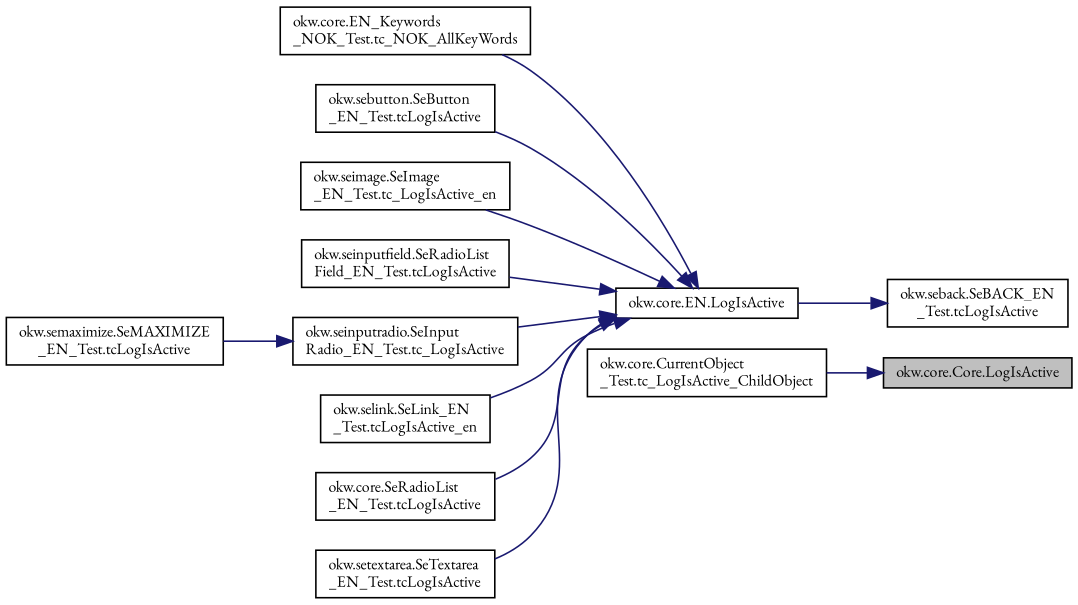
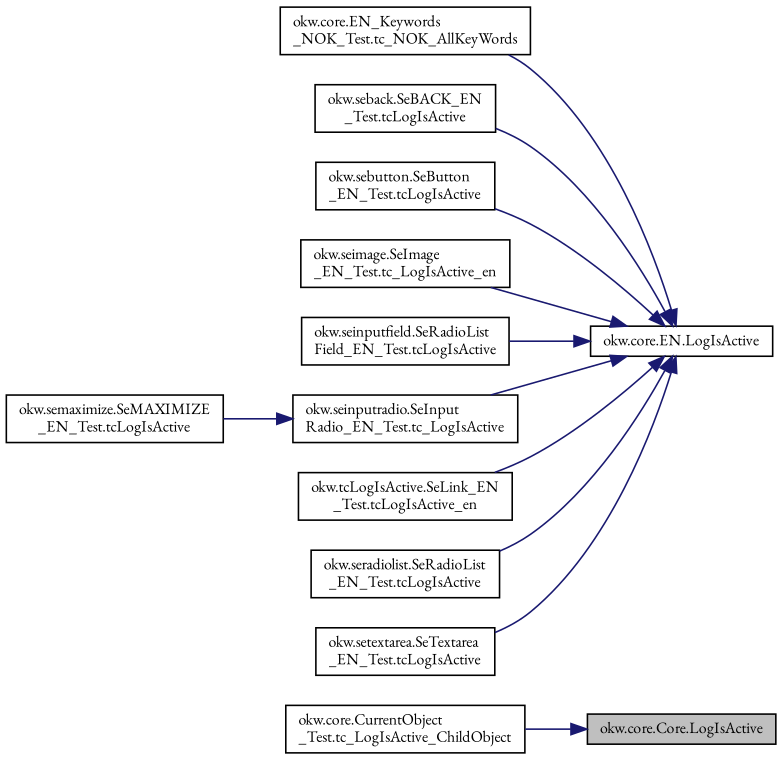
edge "okw.core.EN.LogIsActive" -> "okw.seback.SeBACK_EN _Test.tcLogIsActive": reversed
node "okw.selink.SeLink_EN _Test.tcLogIsActive_en": label "okw.selink.SeLink_EN _Test.tcLogIsActive_en" -> "okw.tcLogIsActive.SeLink_EN _Test.tcLogIsActive_en"
node "okw.core.SeRadioList _EN_Test.tcLogIsActive": label "okw.core.SeRadioList _EN_Test.tcLogIsActive" -> "okw.seradiolist.SeRadioList _EN_Test.tcLogIsActive"
